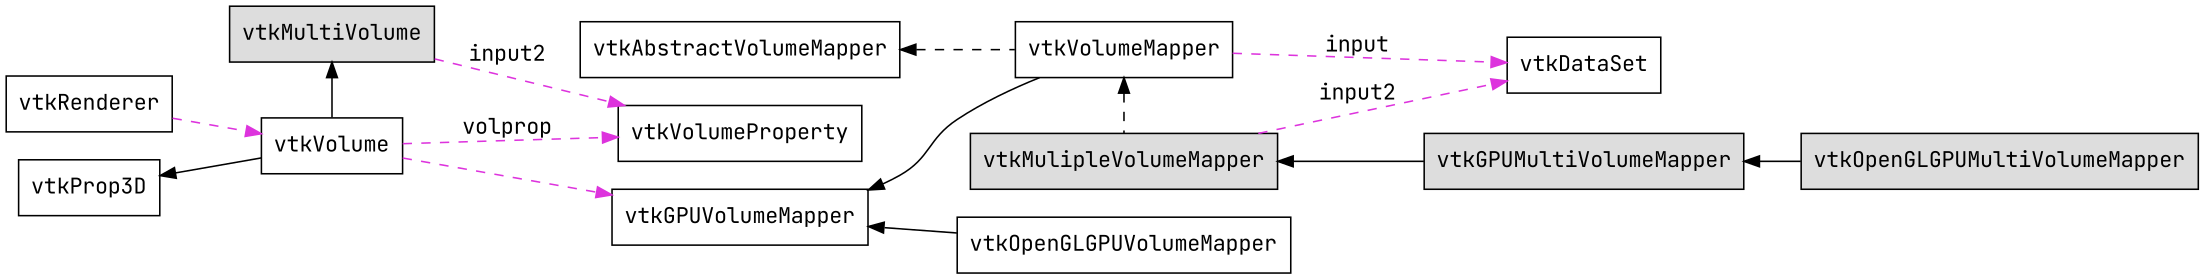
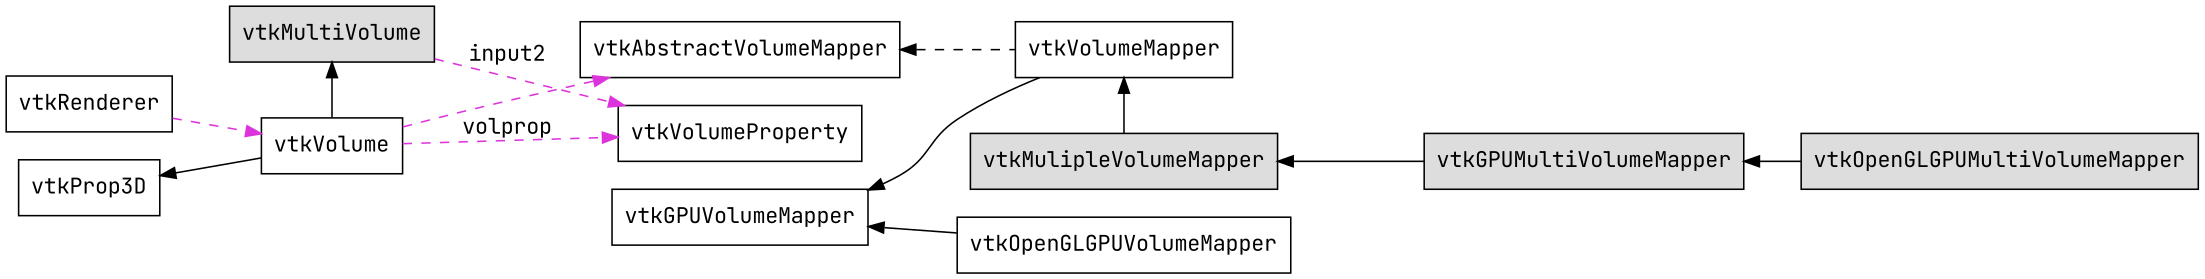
node "vtkDataSet": removed
edge "vtkMulipleVolumeMapper" -> "vtkVolumeMapper": style dashed -> solid
edge "vtkVolume" -- "vtkGPUVolumeMapper": now "vtkVolume" -- "vtkAbstractVolumeMapper"
